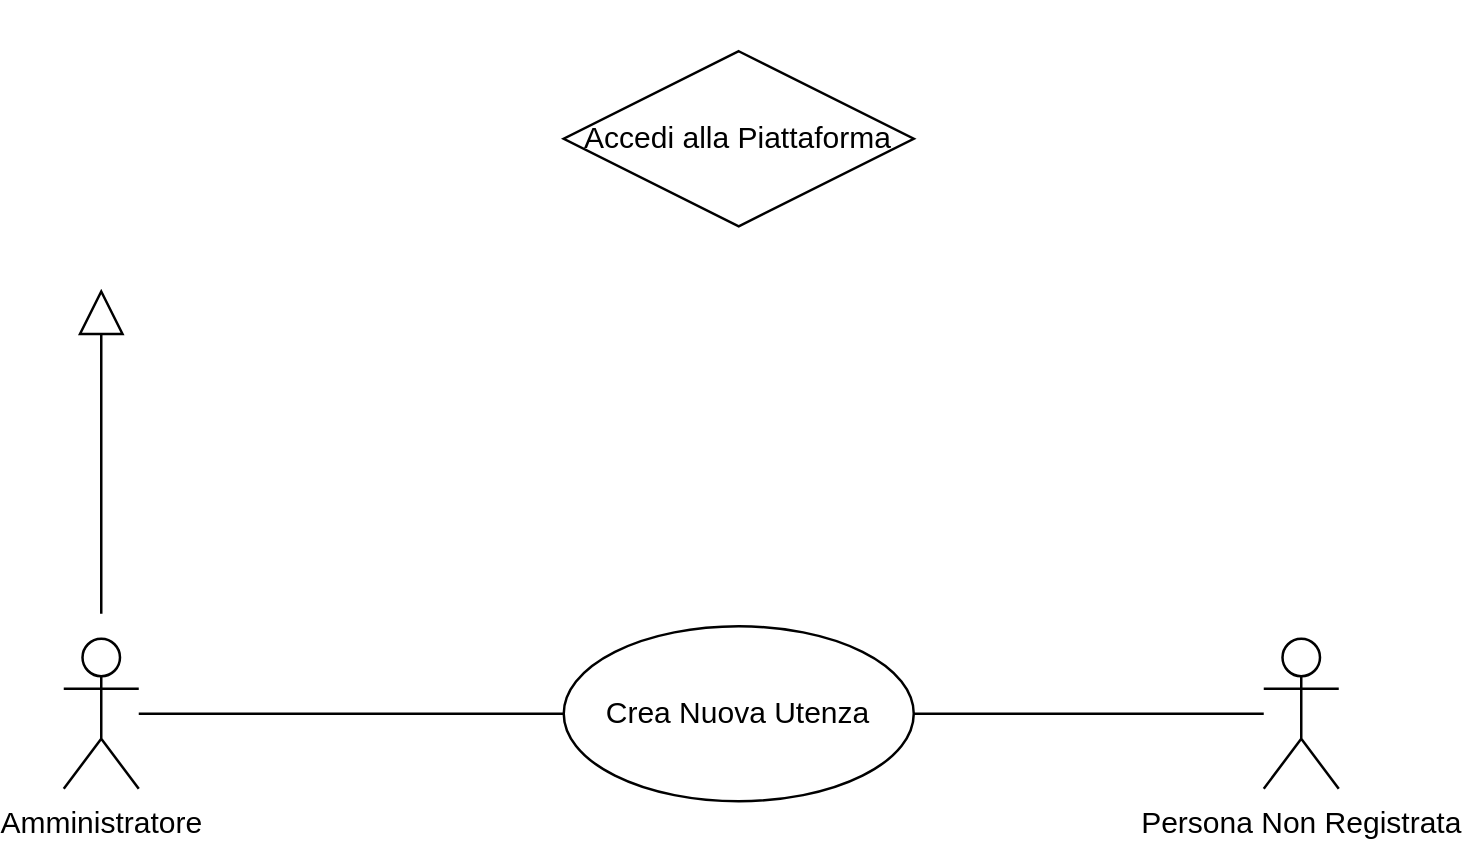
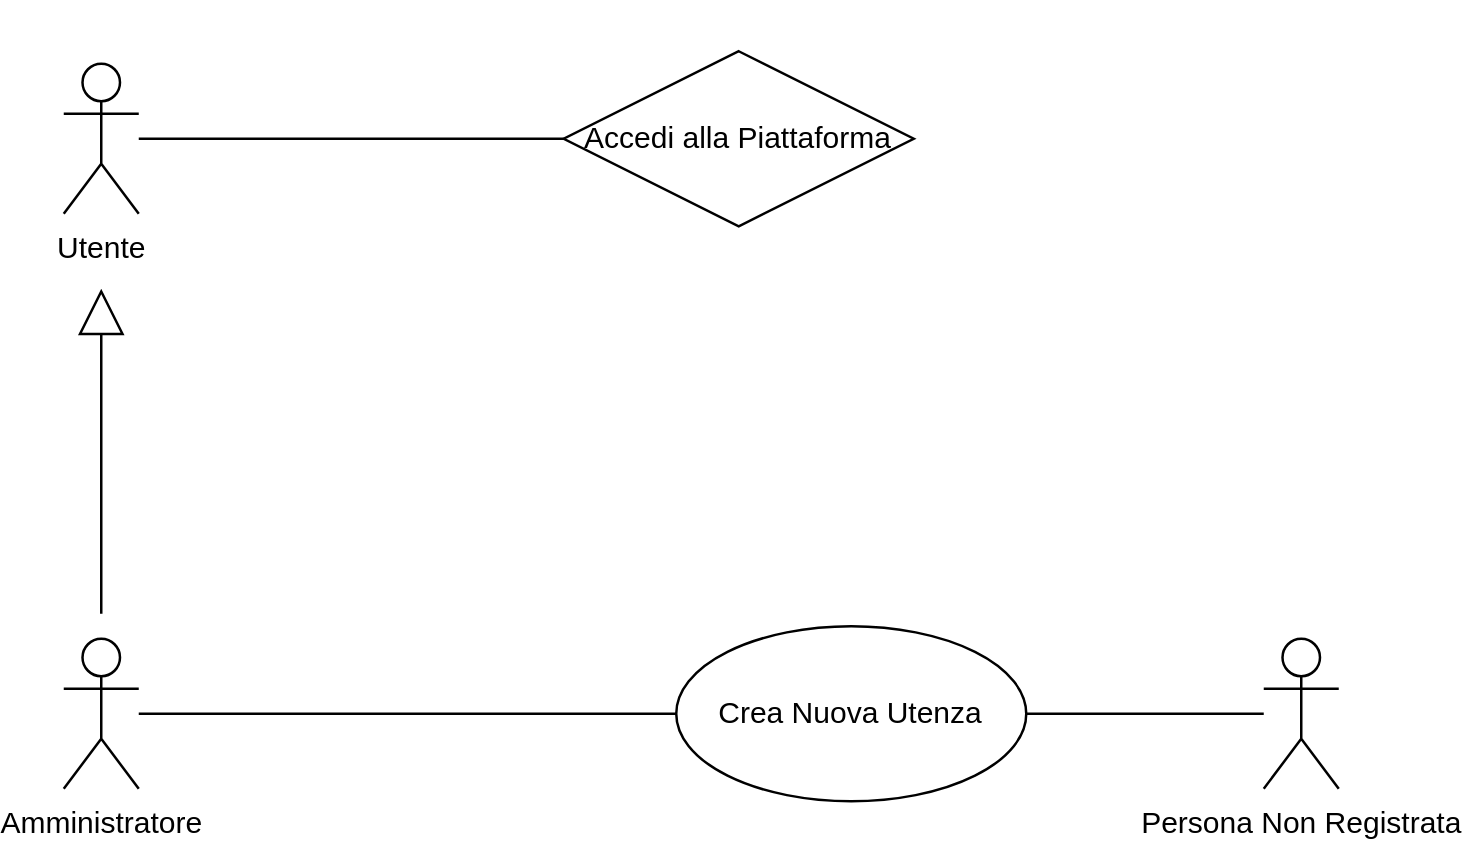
node "Utente": added
edge "Utente" -- "Accedi alla Piattaforma": added
node "Crea Nuova Utenza": moved (739, 714) -> (851, 714)
